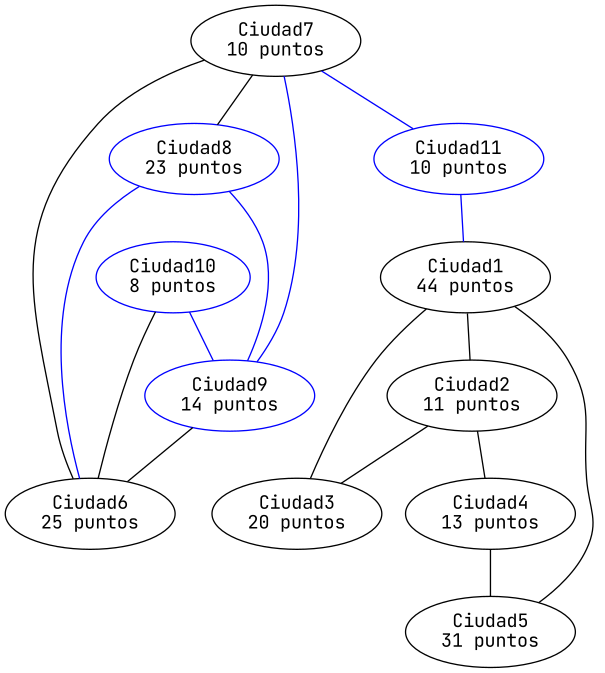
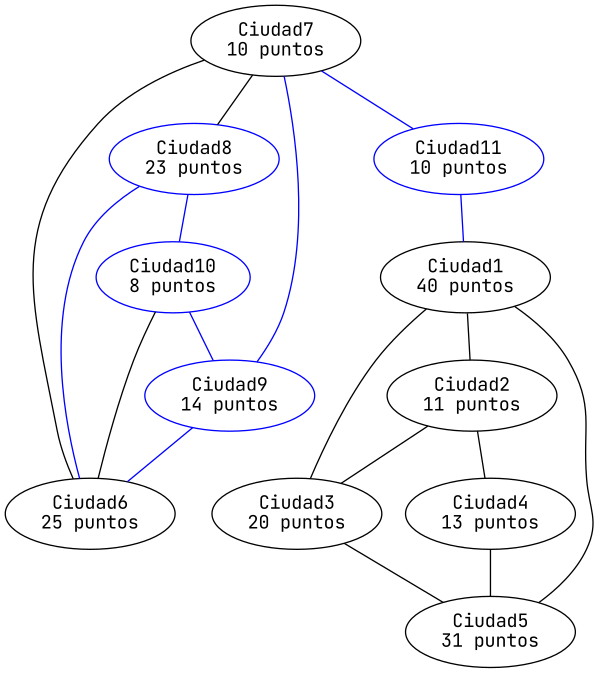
edge "Ciudad8 23 puntos" -- "Ciudad9 14 puntos": now "Ciudad8 23 puntos" -- "Ciudad10 8 puntos"
node "Ciudad1 44 puntos": label "Ciudad1 44 puntos" -> "Ciudad1 40 puntos"
edge "Ciudad9 14 puntos" -- "Ciudad6 25 puntos": color black -> blue
edge "Ciudad3 20 puntos" -- "Ciudad5 31 puntos": added
